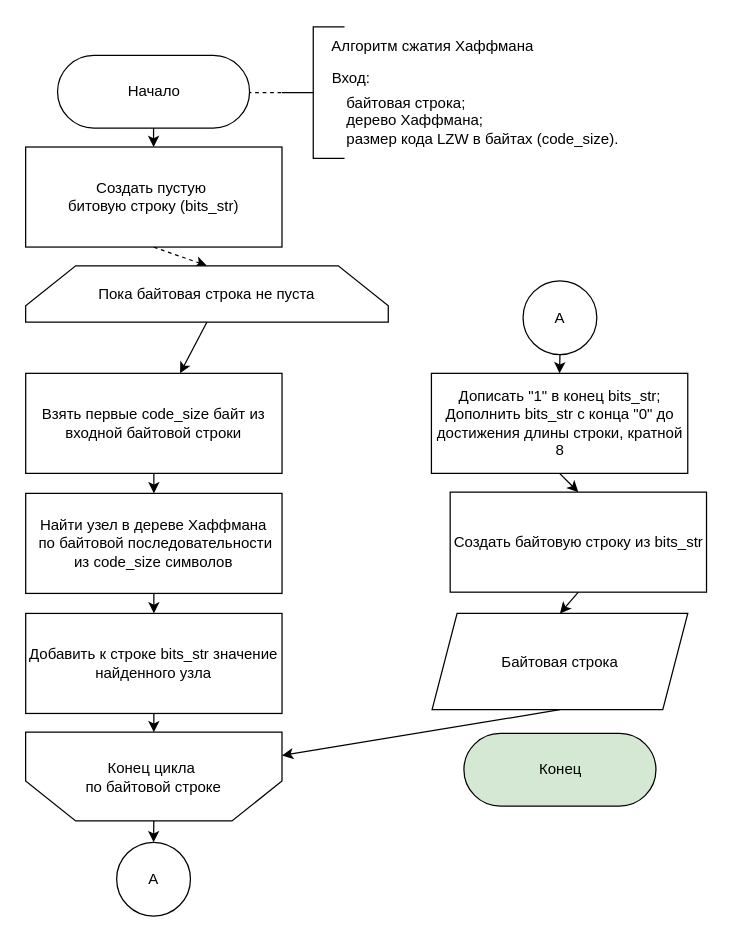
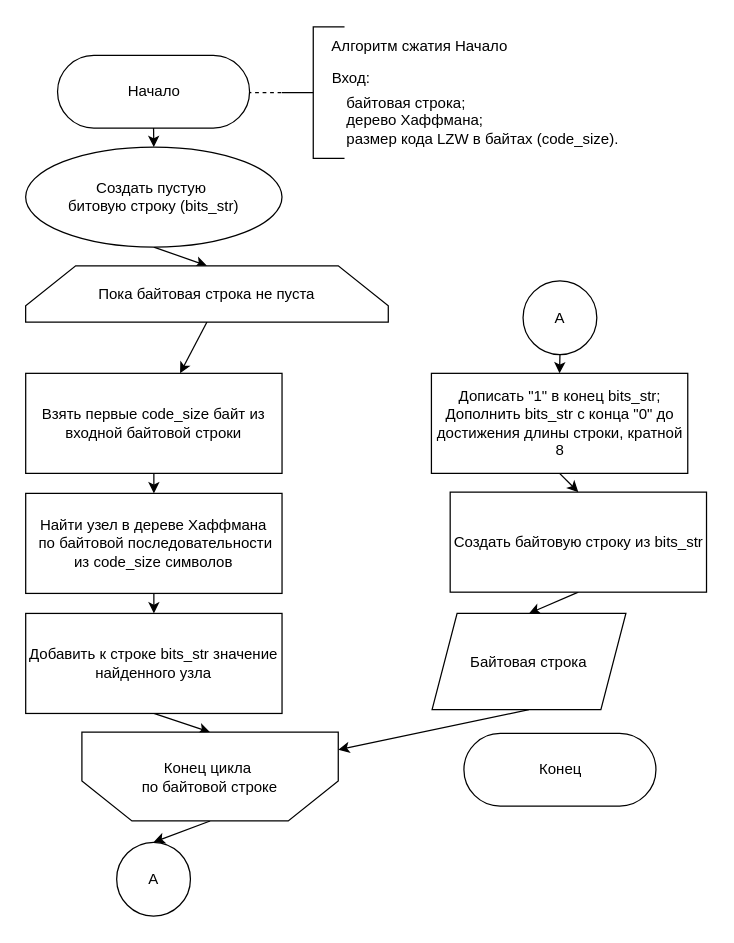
node "Алгоритм сжатия Хаффмана": label "Алгоритм сжатия Хаффмана" -> "Алгоритм сжатия Начало"
node "Создать пустую битовую строку (bits_str)": shape rectangle -> ellipse
edge "Создать пустую битовую строку (bits_str)" -> "Пока байтовая строка не пуста": style dashed -> solid
node "Байтовая строка": size 256x96 -> 194x96
node "Конец": fillcolor #d5e8d4 -> #ffffff
node "Конец цикла по байтовой строке": moved (154, 776) -> (210, 776)
